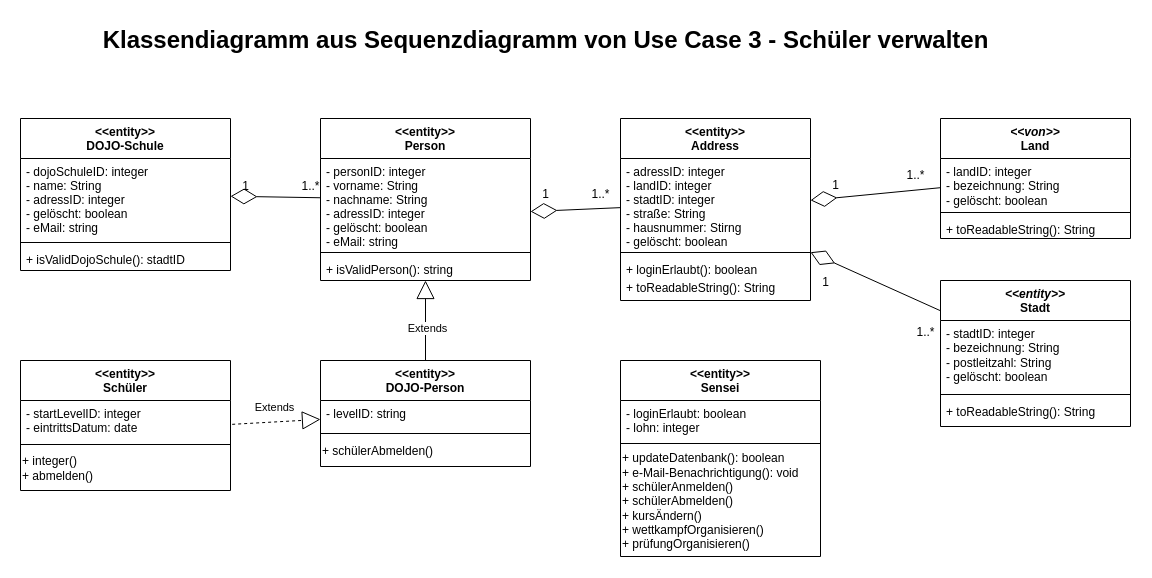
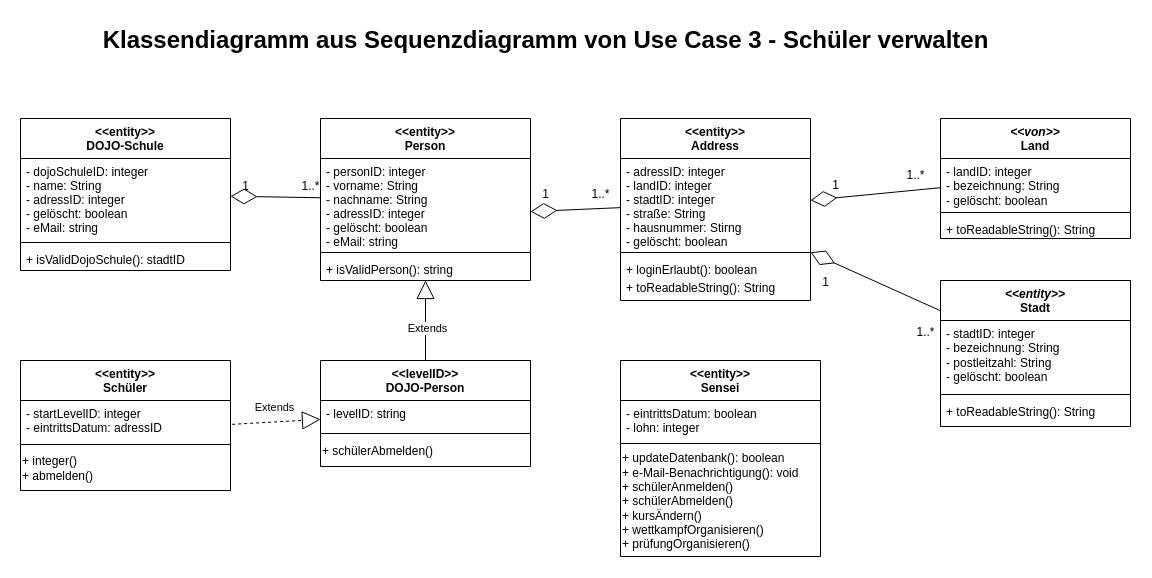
node "<<entity>> DOJO-Person": label "<<entity>> DOJO-Person" -> "<<levelID>> DOJO-Person"
node "- startLevelID: integer - eintrittsDatum: date": label "- startLevelID: integer - eintrittsDatum: date" -> "- startLevelID: integer - eintrittsDatum: adressID"
node "- loginErlaubt: boolean - lohn: integer": label "- loginErlaubt: boolean - lohn: integer" -> "- eintrittsDatum: boolean - lohn: integer"
